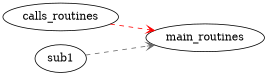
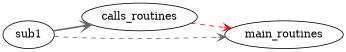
edge "sub1" -> "calls_routines": added
